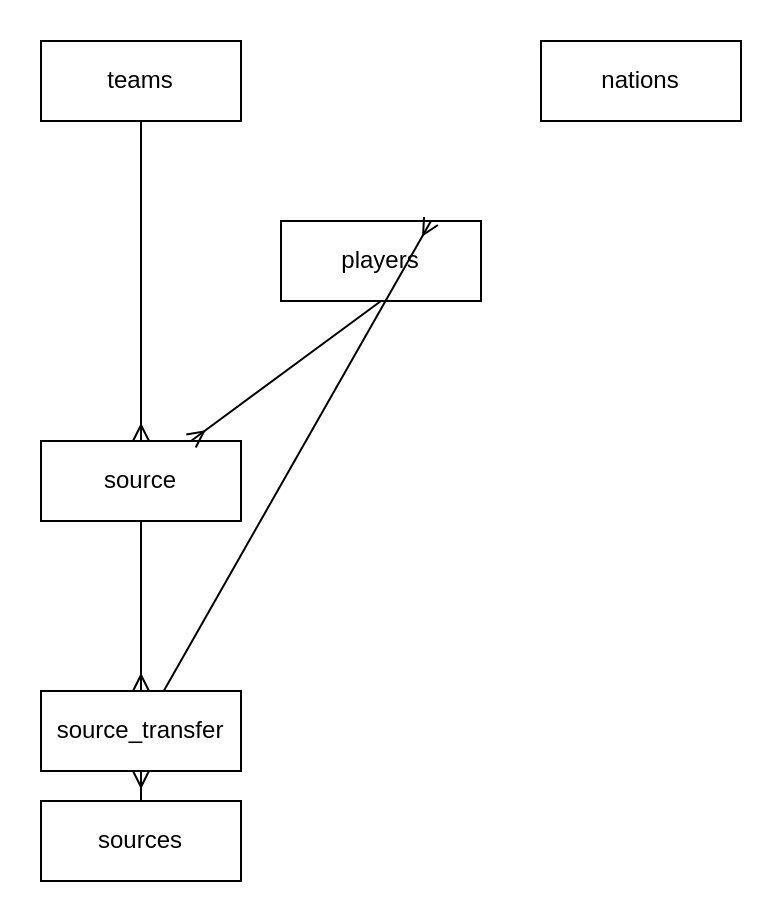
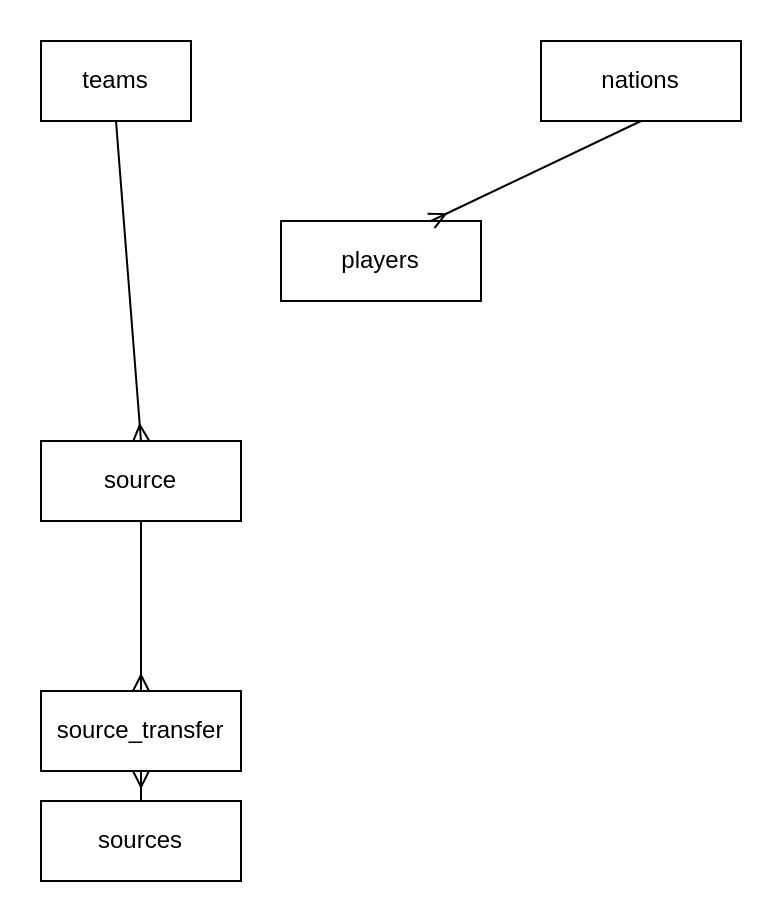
node "teams": size 200x80 -> 150x80
edge "players" -> "source": removed
edge "source_transfer" -> "players": now "nations" -> "players"
